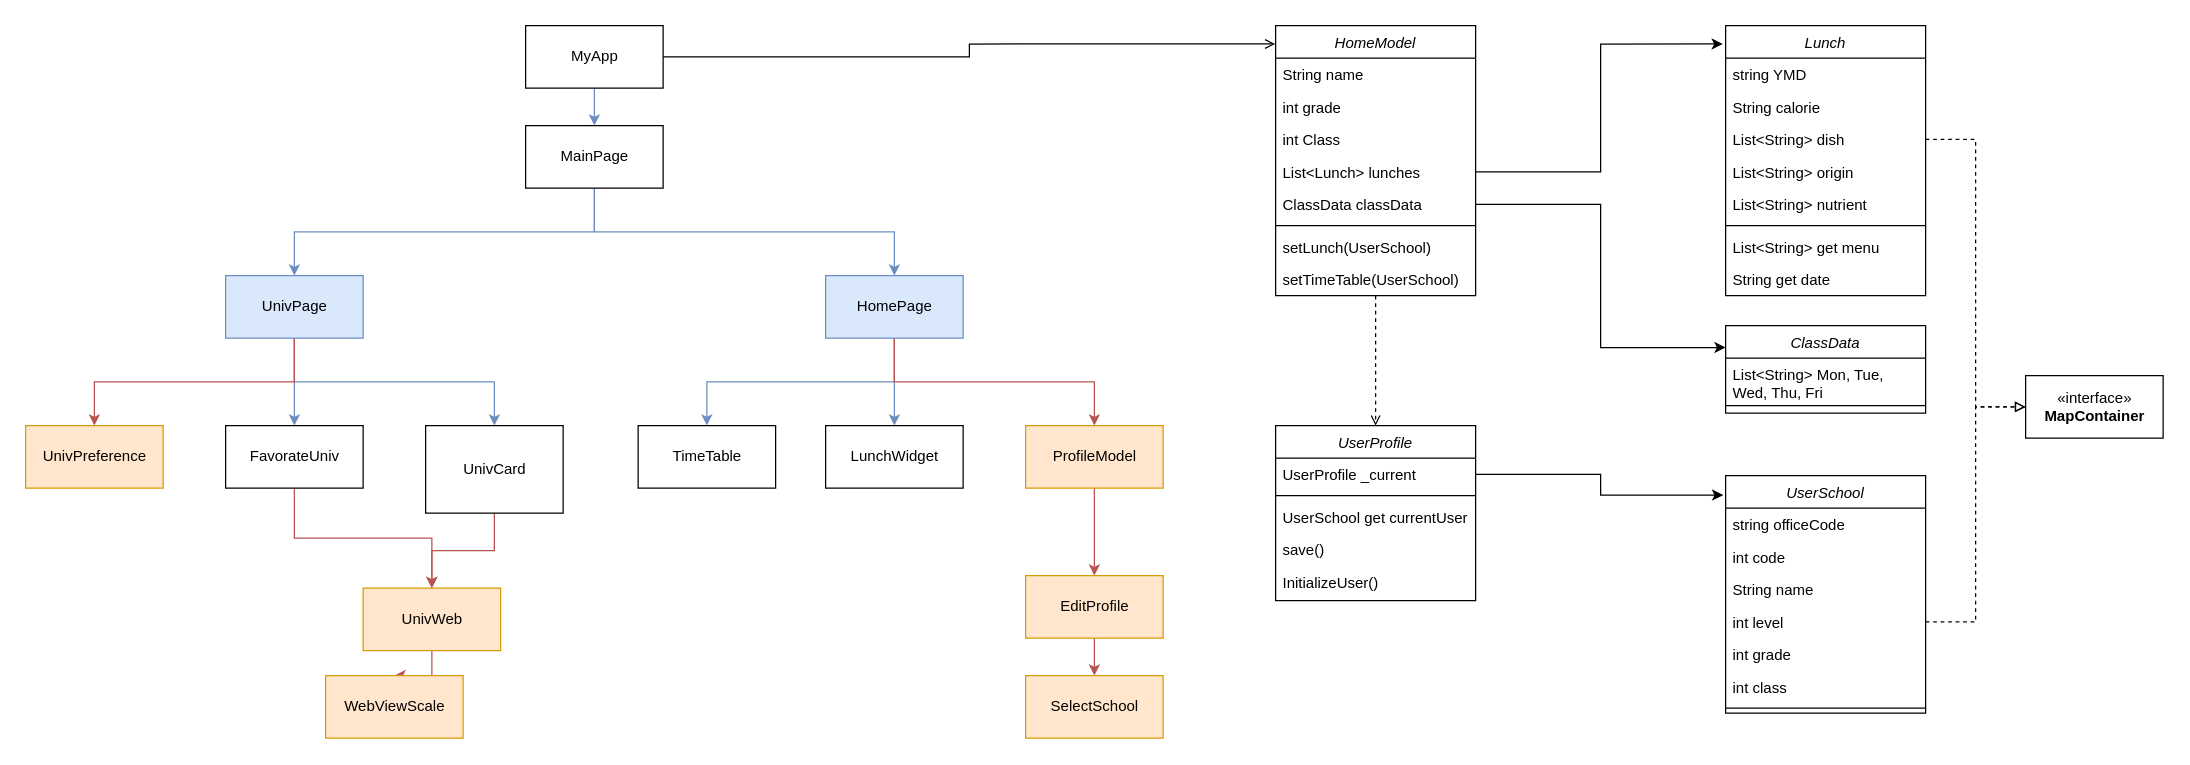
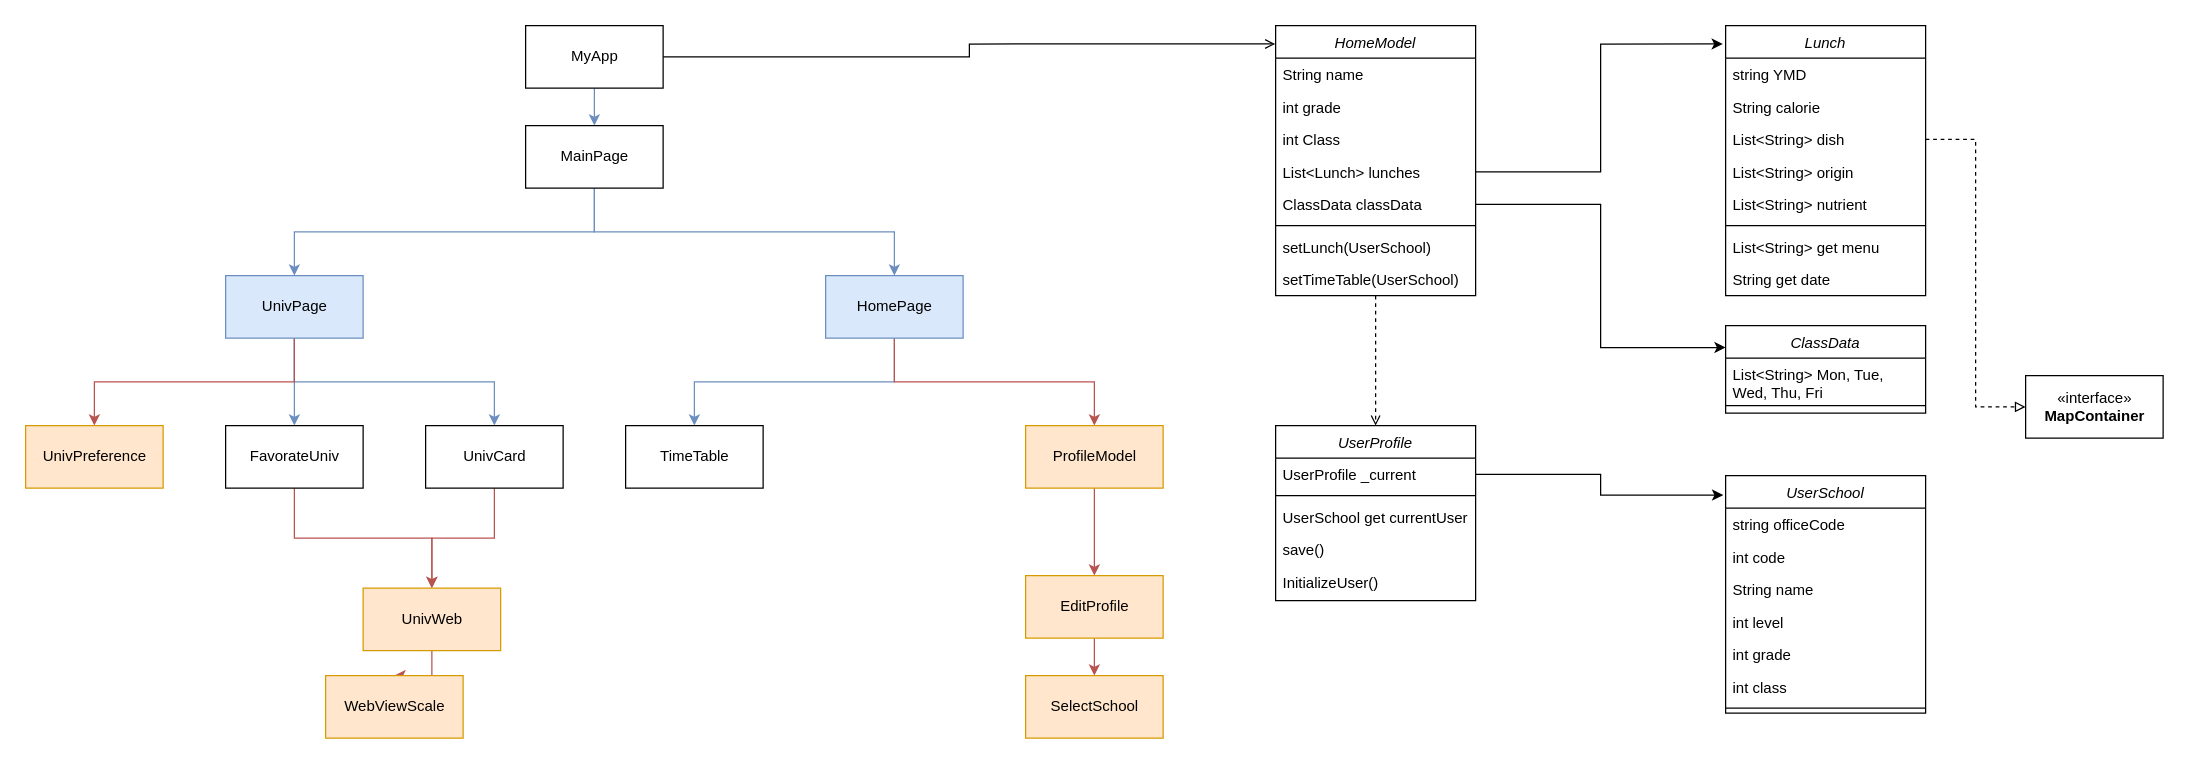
edge "HomePage" -> "LunchWidget": removed
node "TimeTable": moved (707, 457) -> (694, 457)
node "LunchWidget": removed
node "UnivCard": size 138x88 -> 138x63
edge "int level" -> "«interface» MapContainer": removed
